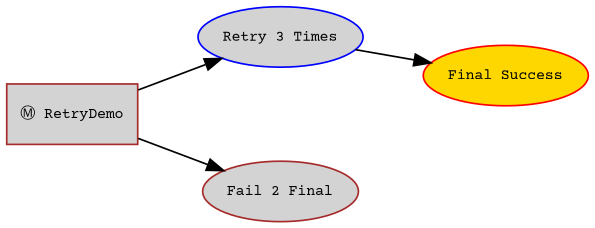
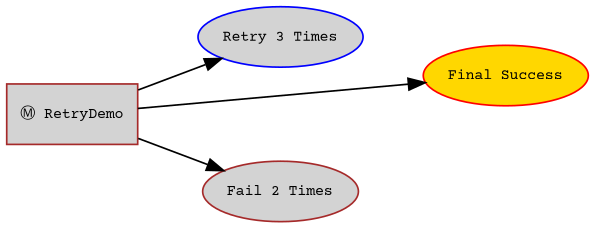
edge "Retry 3 Times" -> "Final Success": now "Ⓜ RetryDemo" -> "Final Success"
node "Fail 2 Final": label "Fail 2 Final" -> "Fail 2 Times"
